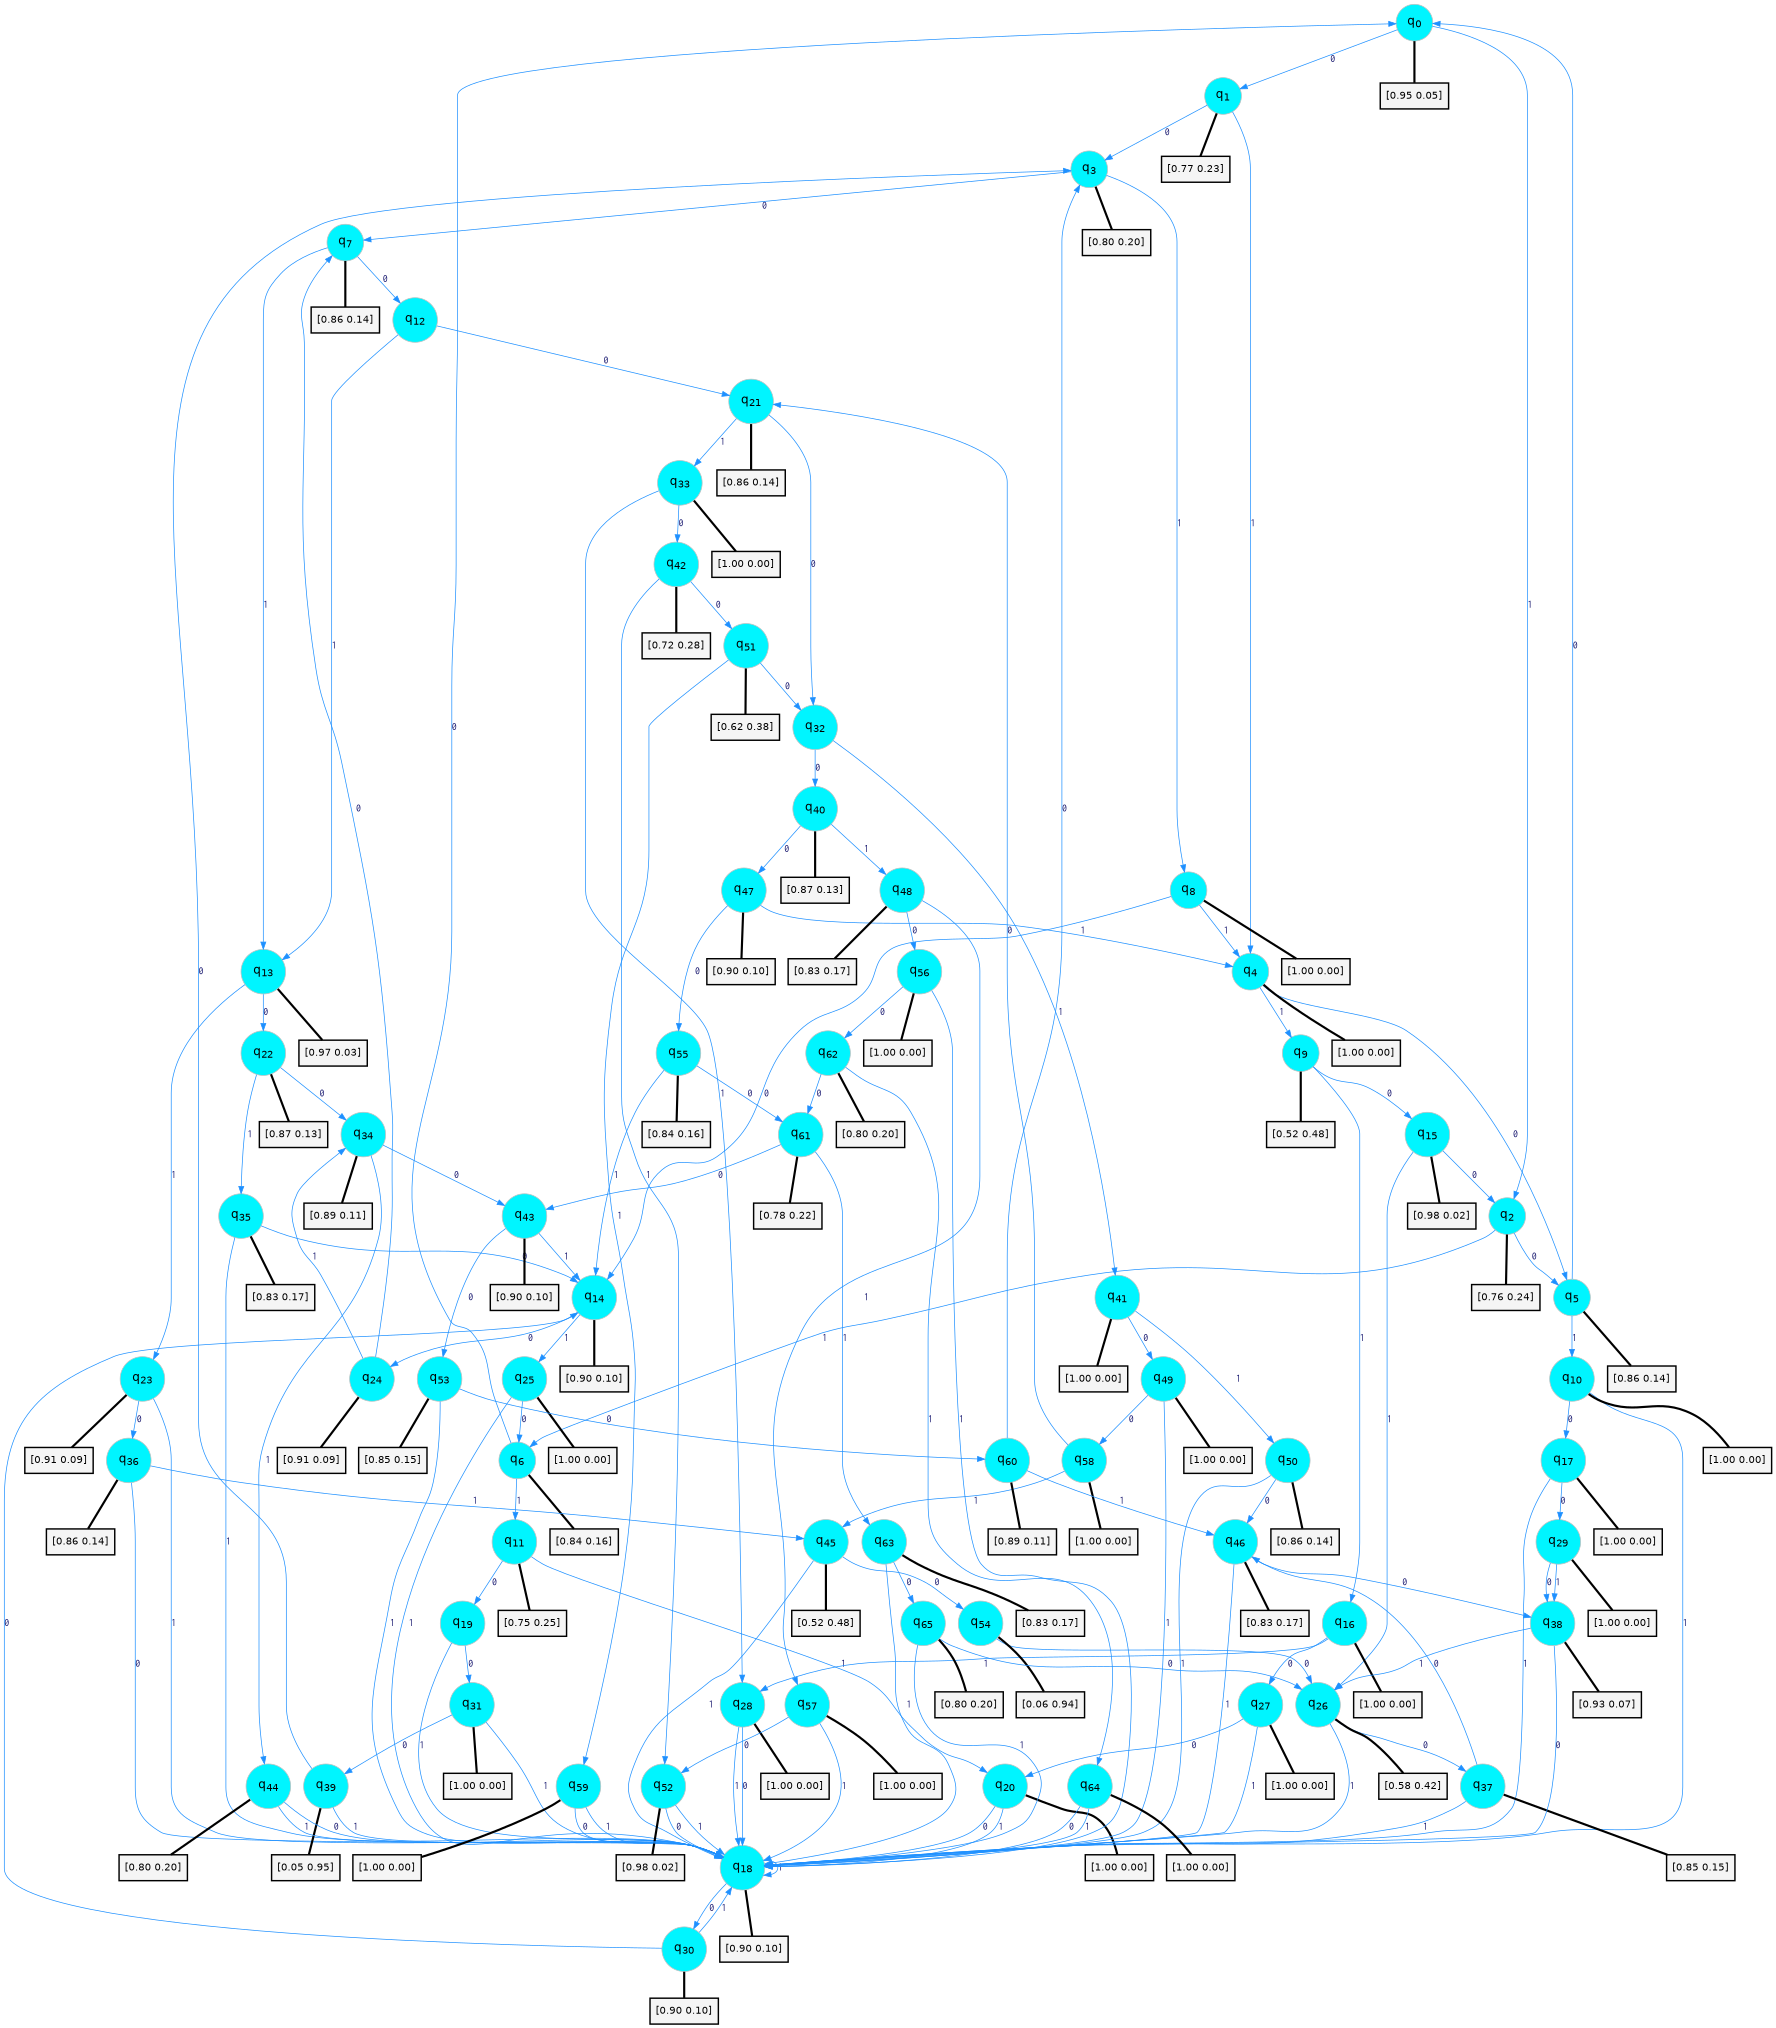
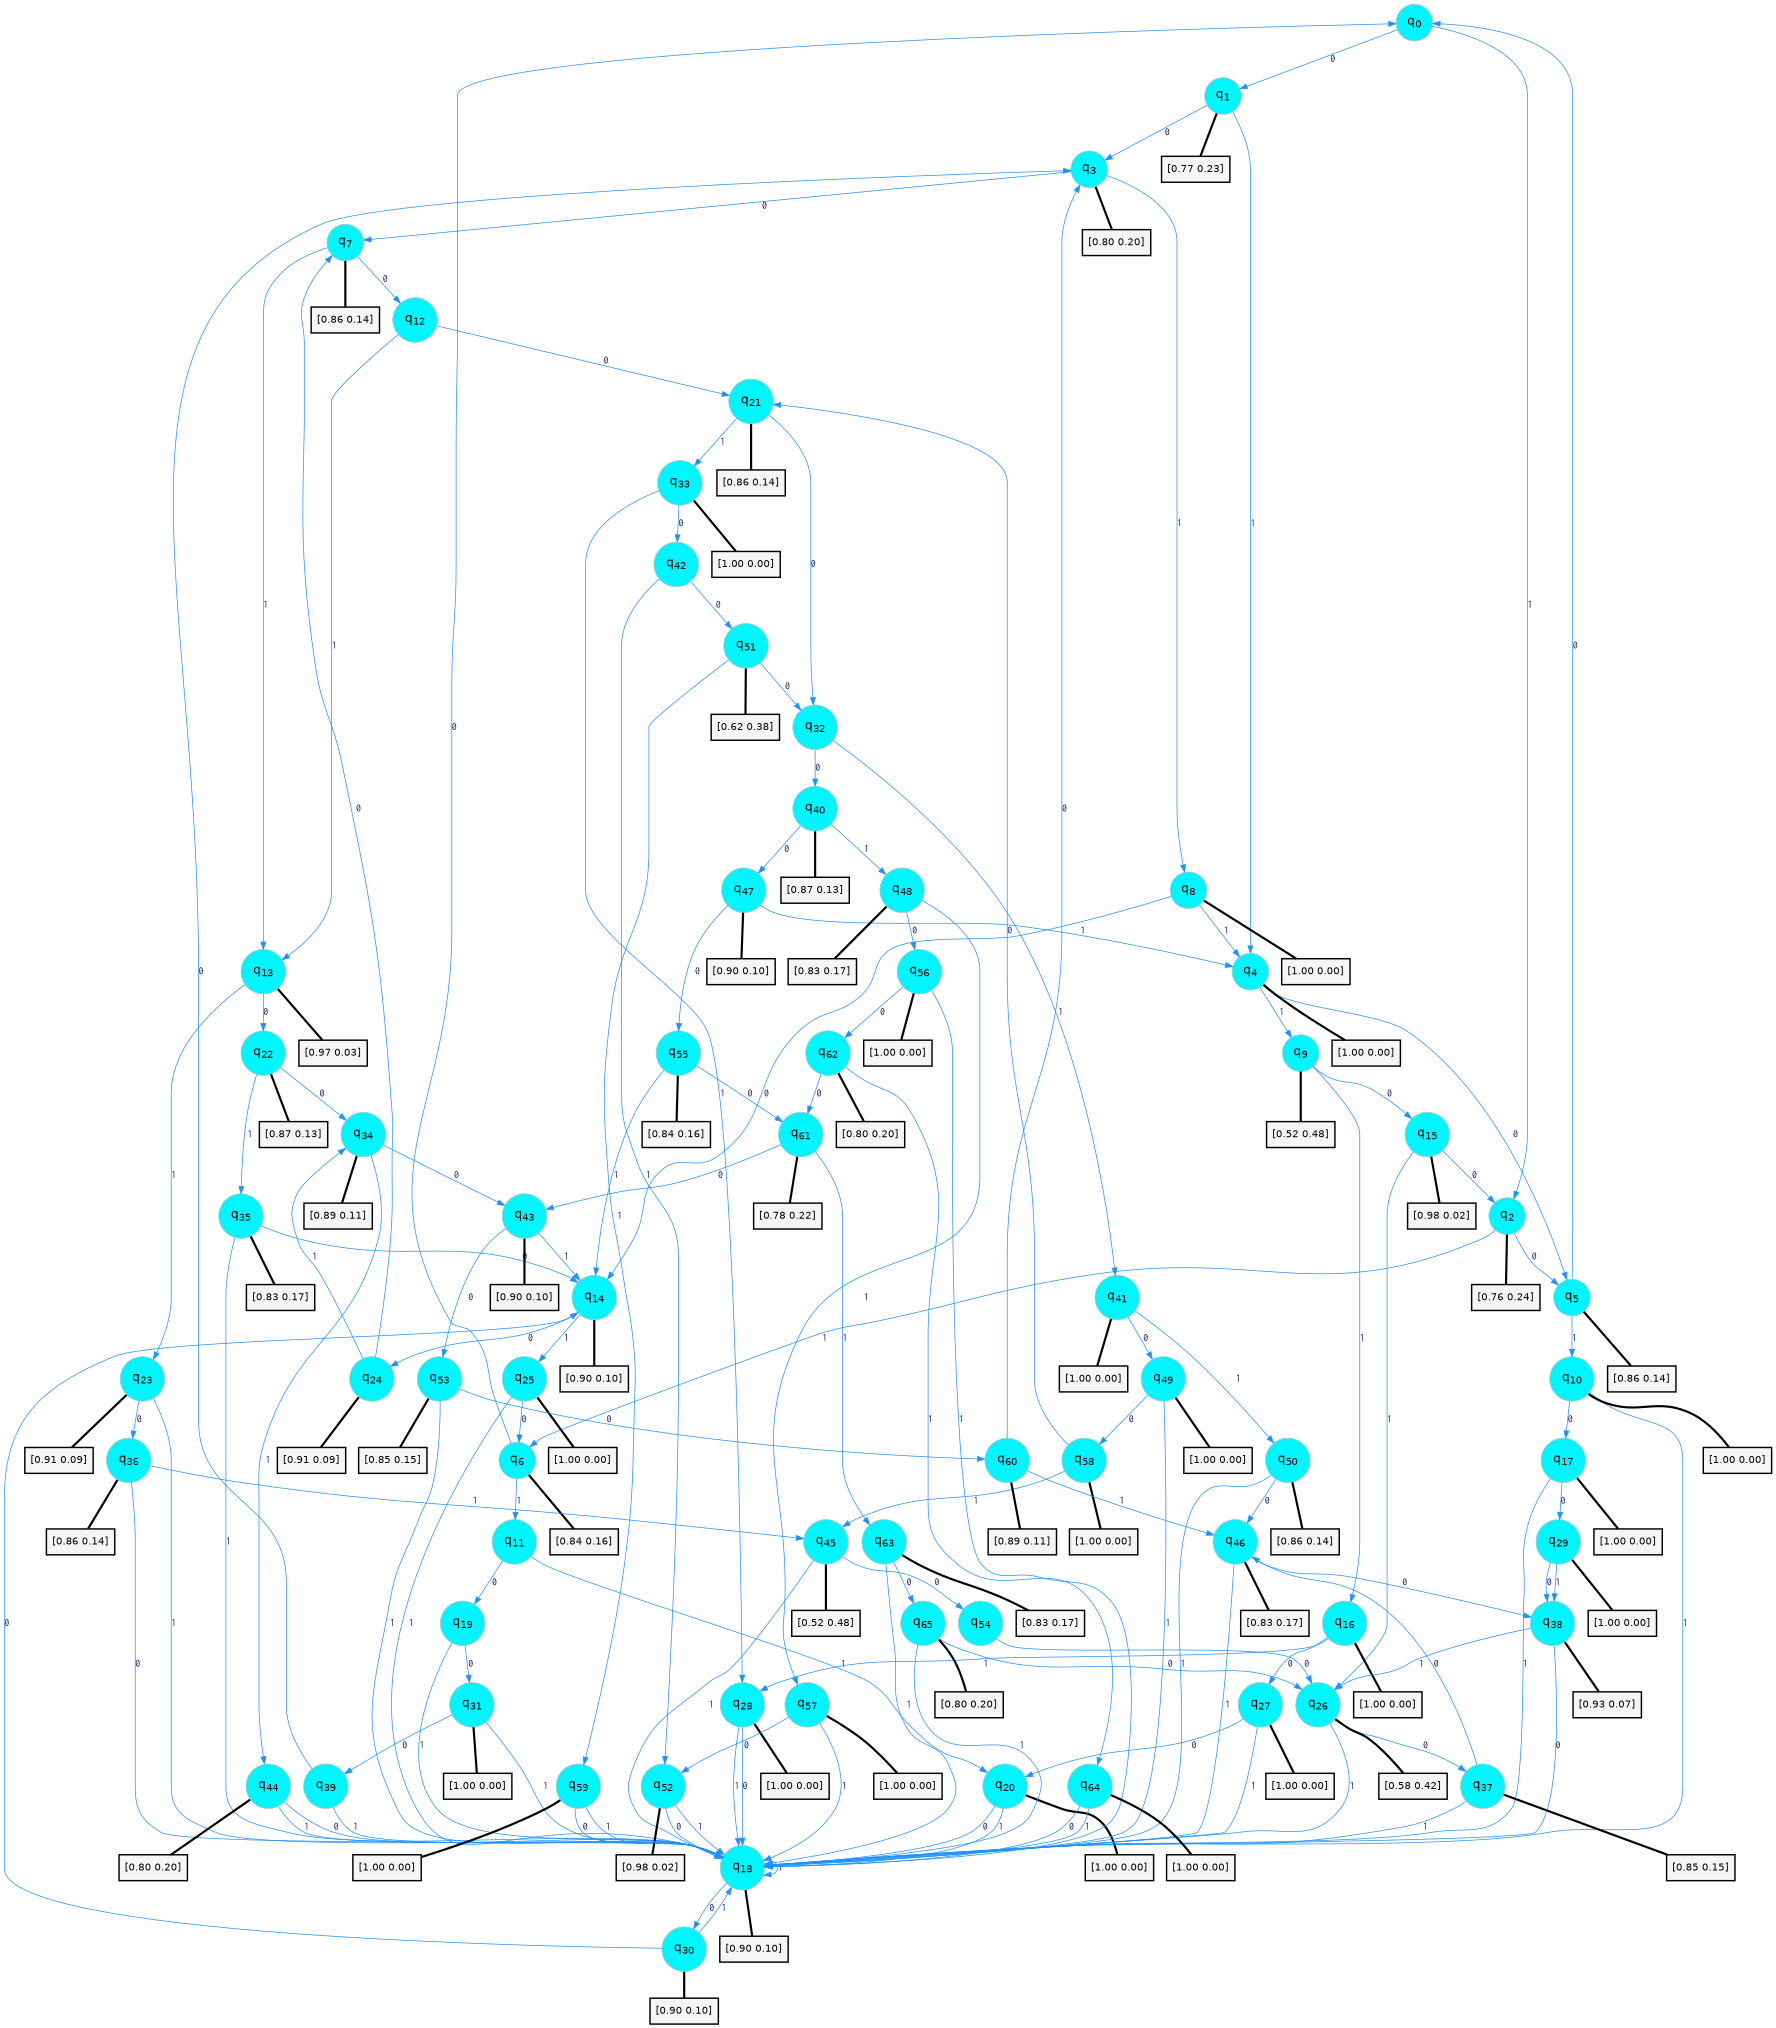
node "[0.95 0.05]": removed
node "[0.72 0.28]": removed
node "[0.75 0.25]": removed
node "[0.06 0.94]": removed
node "[0.05 0.95]": removed
